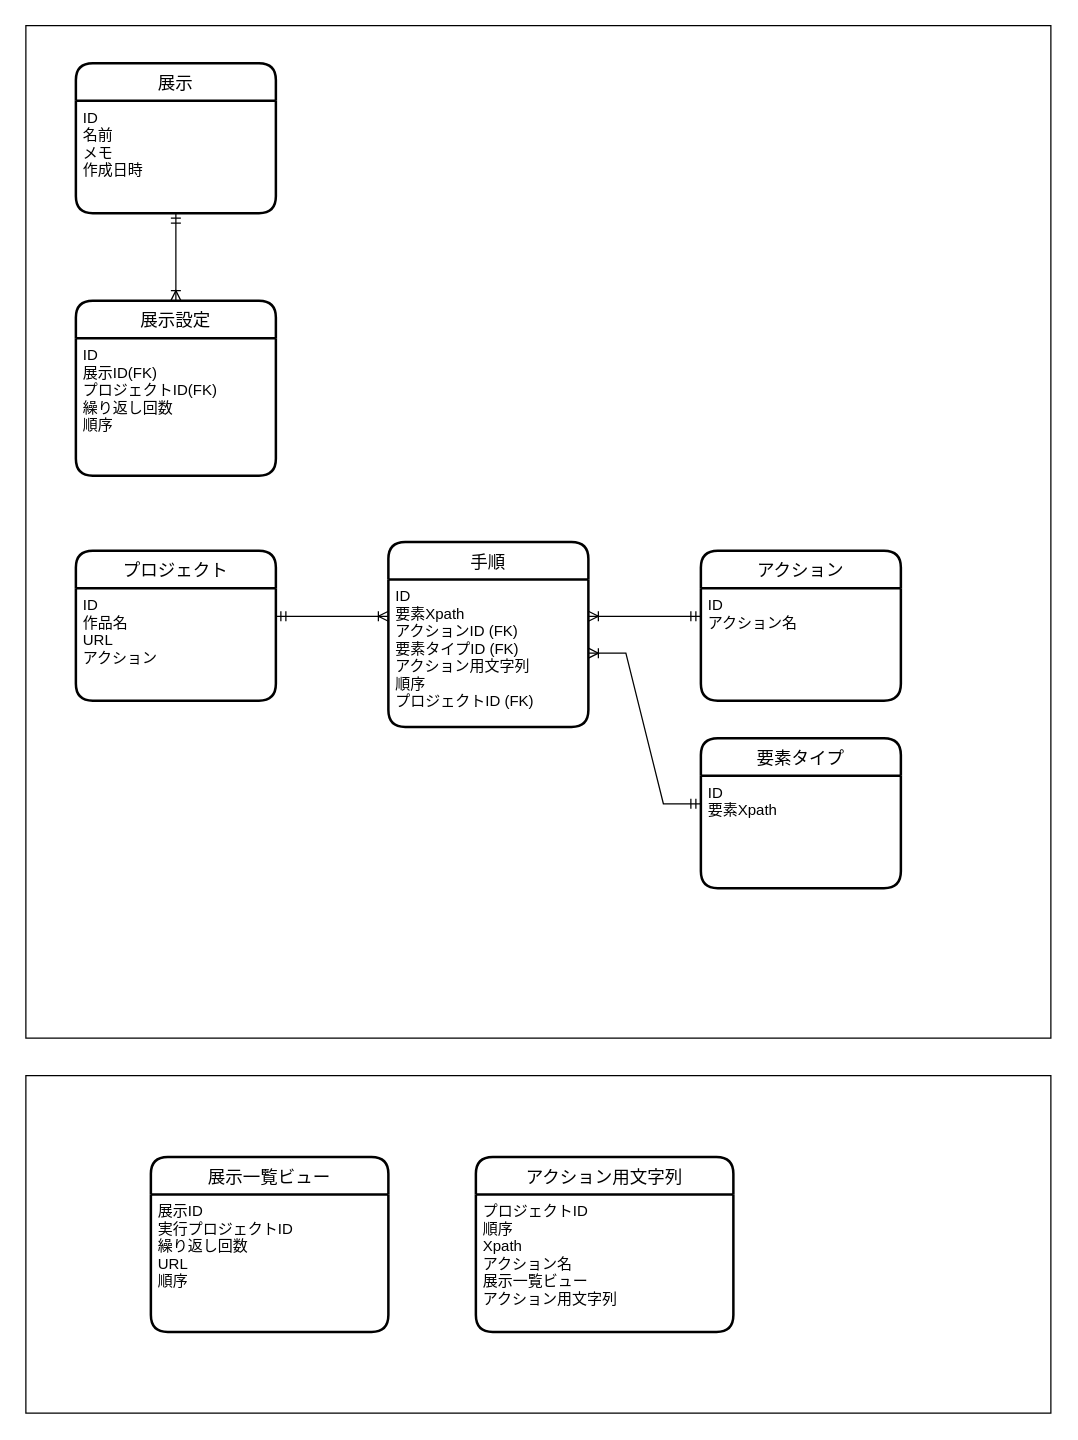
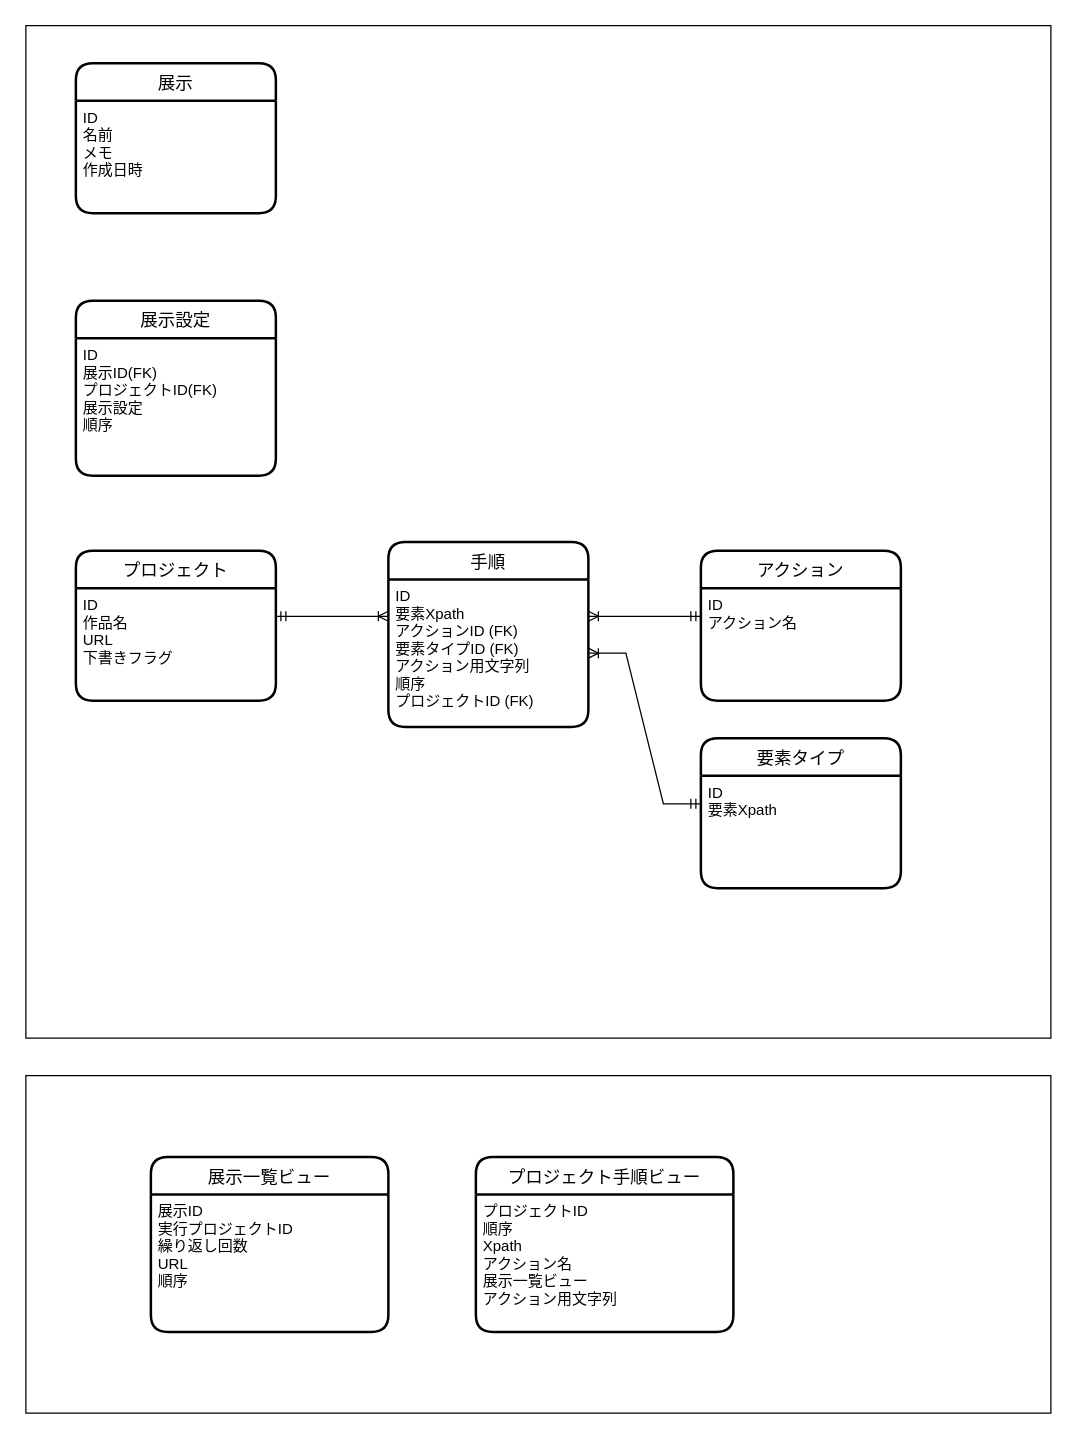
edge "ID 名前 メモ 作成日時" -- "展示設定": removed
node "ID 展示ID(FK) プロジェクトID(FK) 繰り返し回数 順序": label "ID 展示ID(FK) プロジェクトID(FK) 繰り返し回数 順序" -> "ID 展示ID(FK) プロジェクトID(FK) 展示設定 順序"
node "ID 作品名 URL アクション": label "ID 作品名 URL アクション" -> "ID 作品名 URL 下書きフラグ"
node "アクション用文字列": label "アクション用文字列" -> "プロジェクト手順ビュー"
